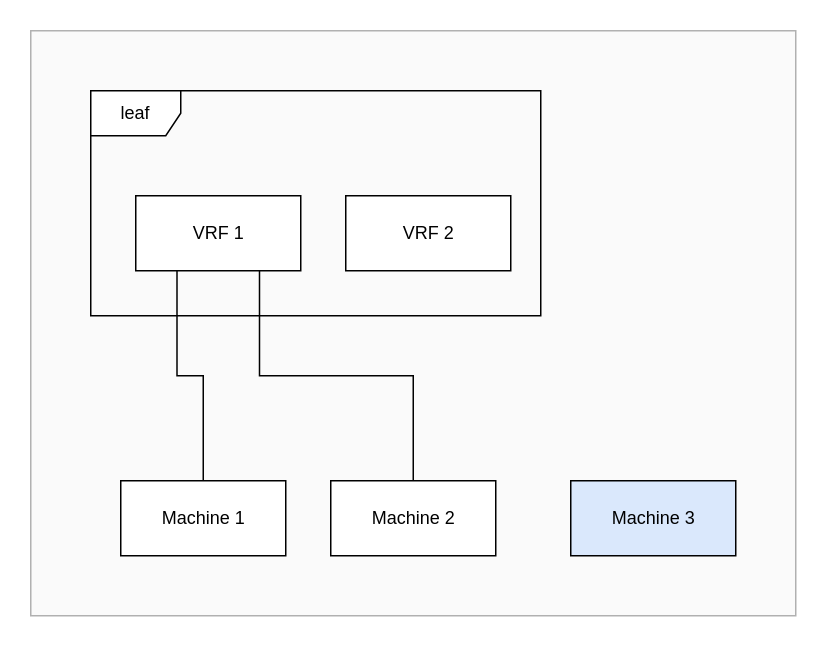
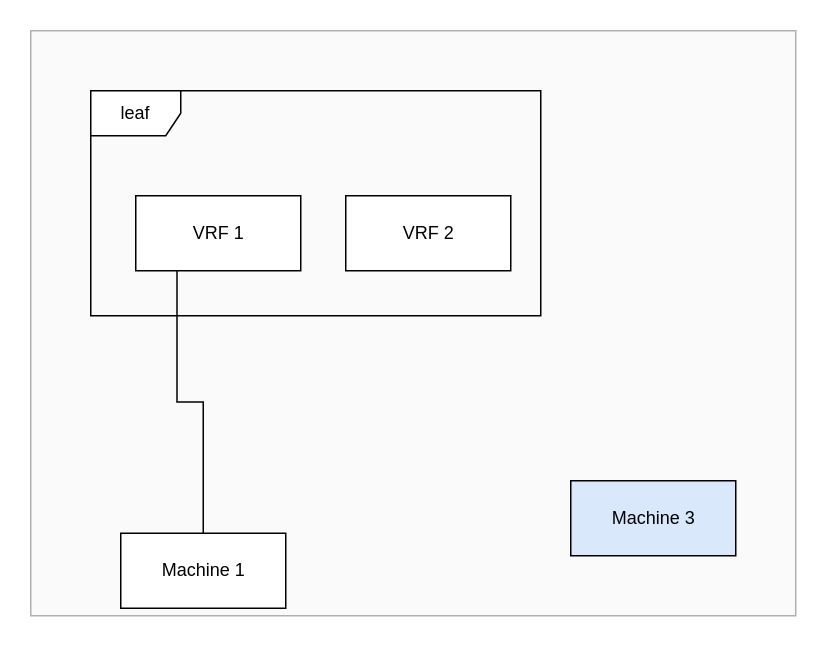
edge "VRF 1" -- "Machine 2": removed
node "Machine 1": moved (203, 518) -> (203, 571)
node "Machine 2": removed
